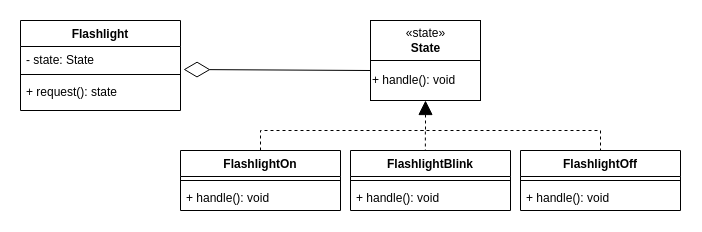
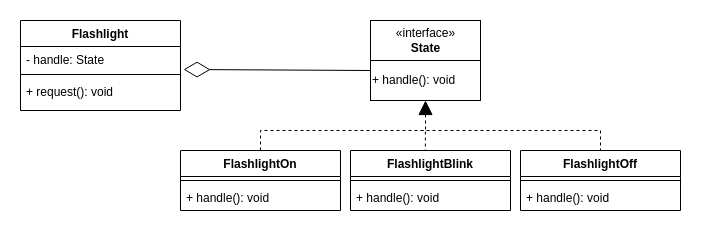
node "«state» State": label "«state» State" -> "«interface» State"
node "- state: State": label "- state: State" -> "- handle: State"
node "+ request(): state": label "+ request(): state" -> "+ request(): void"
